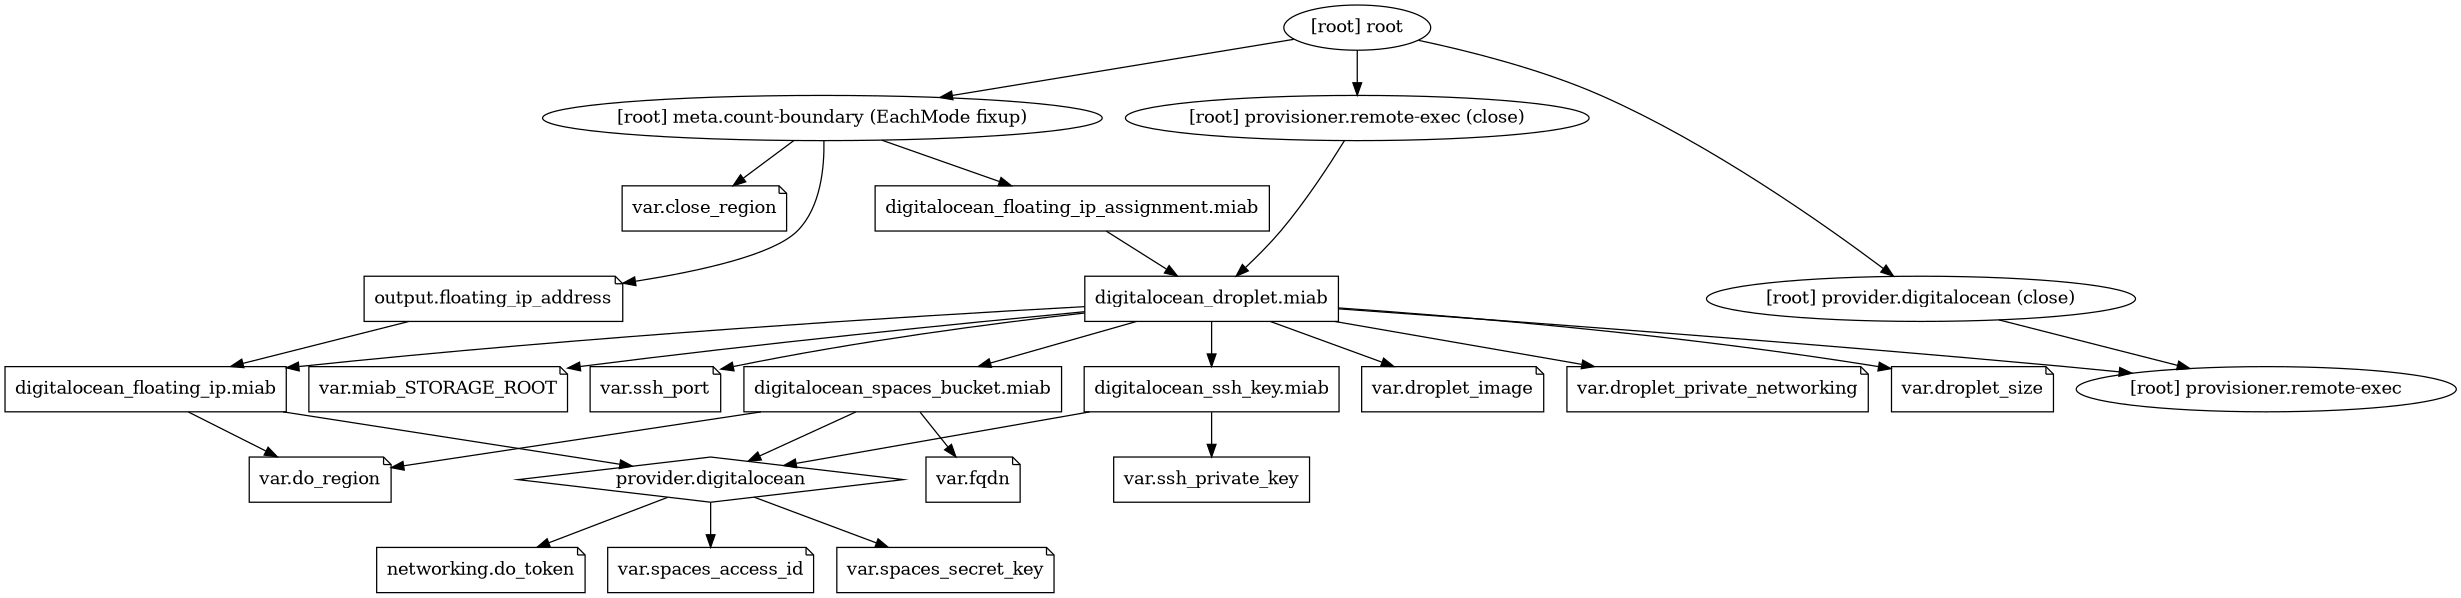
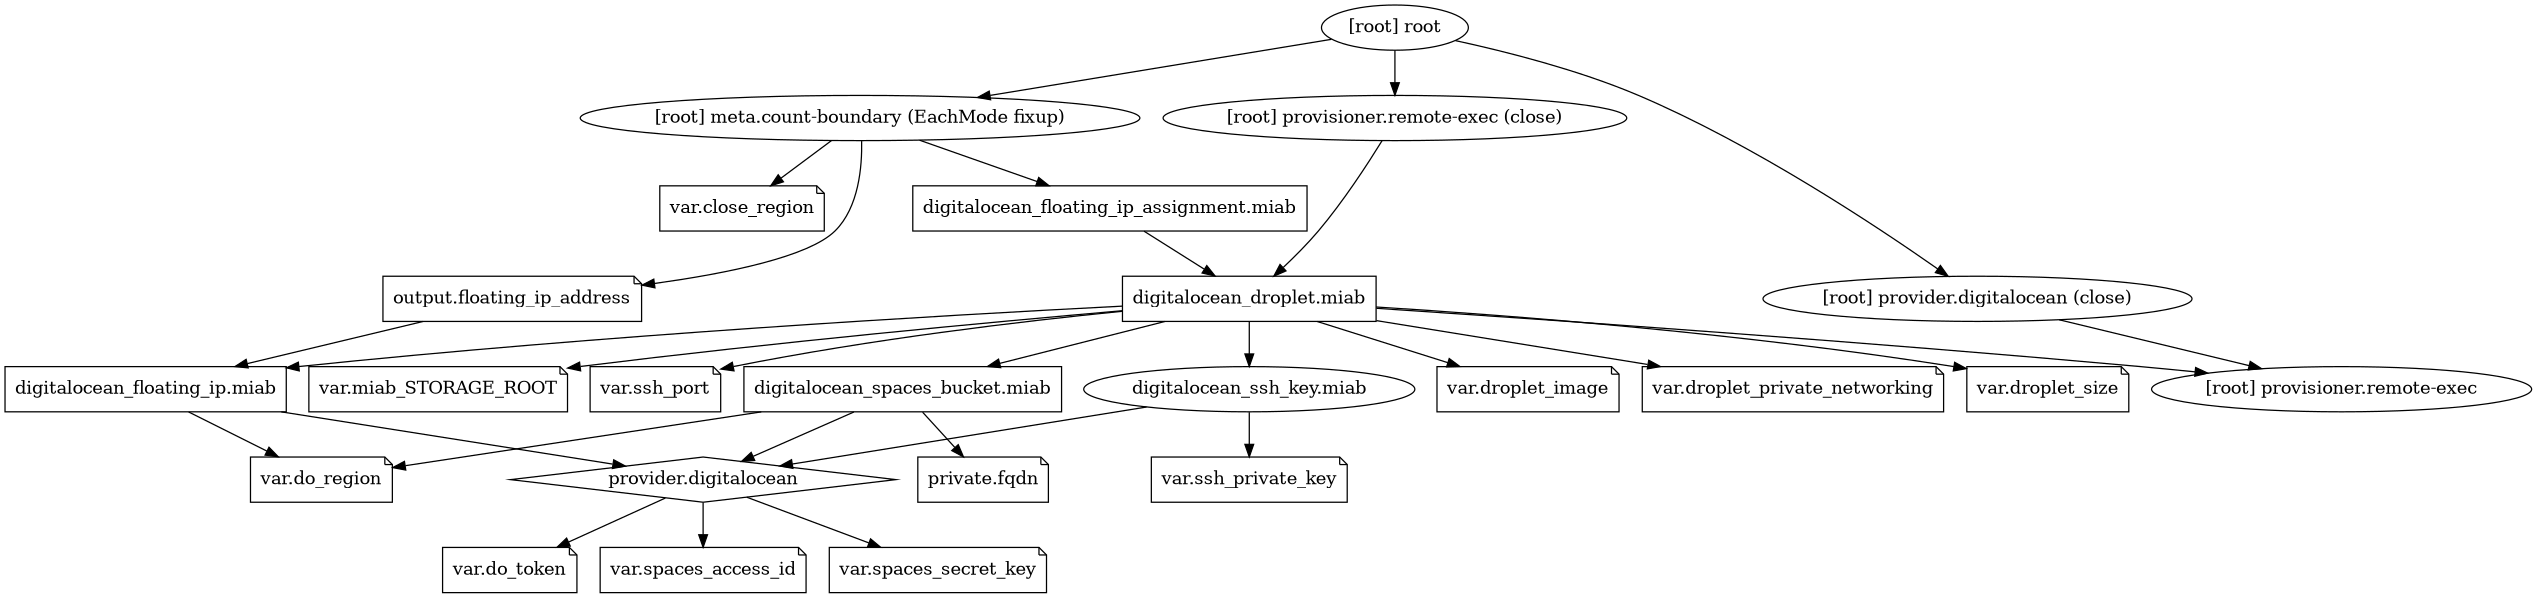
node "digitalocean_ssh_key.miab": shape box -> ellipse
node "var.fqdn": label "var.fqdn" -> "private.fqdn"
node "var.ssh_private_key": shape box -> note
node "networking.do_token": label "networking.do_token" -> "var.do_token"
